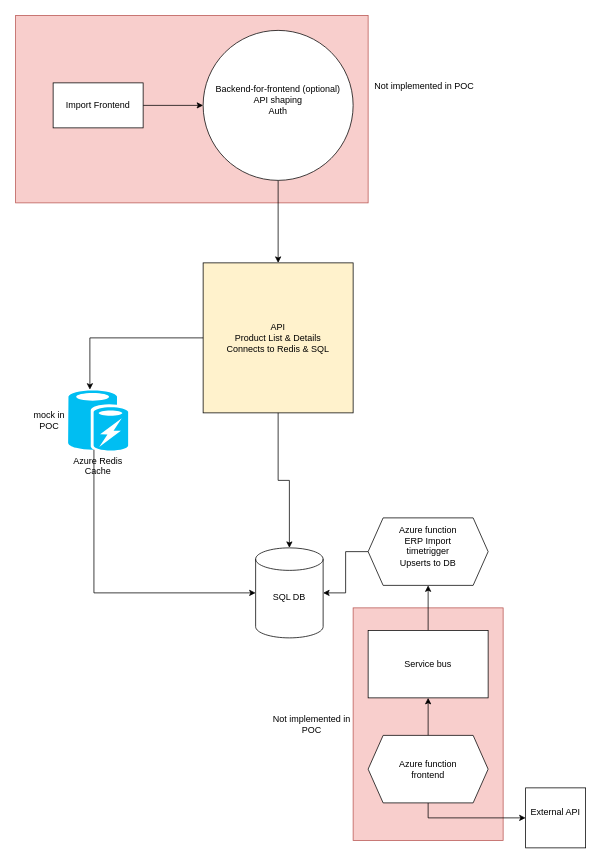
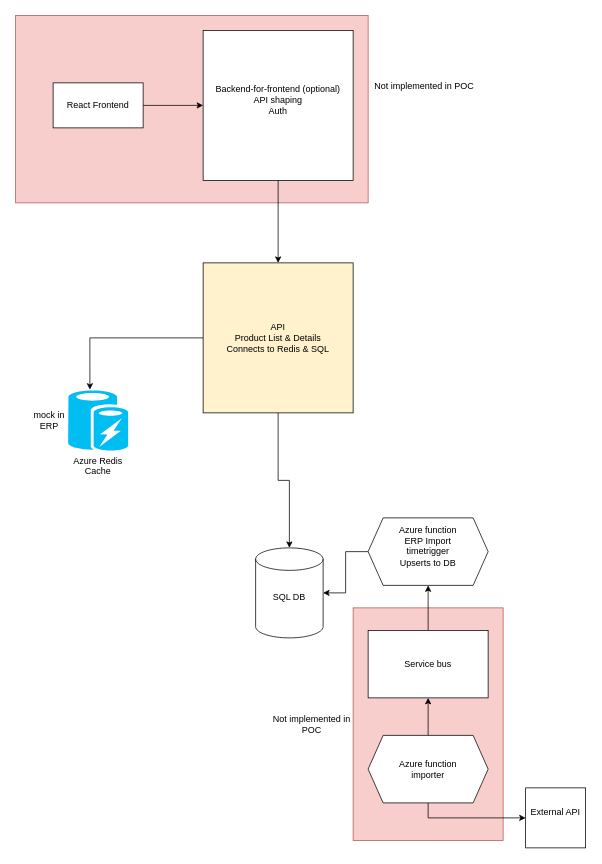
node "Import Frontend": label "Import Frontend" -> "React Frontend"
node "Backend-for-frontend (optional) API shaping Auth": shape ellipse -> rectangle
node "mock in POC": label "mock in POC" -> "mock in ERP"
edge "Azure Redis Cache" -> "SQL DB": removed
node "Azure function frontend": label "Azure function frontend" -> "Azure function importer"
